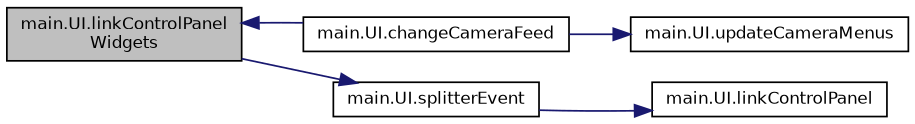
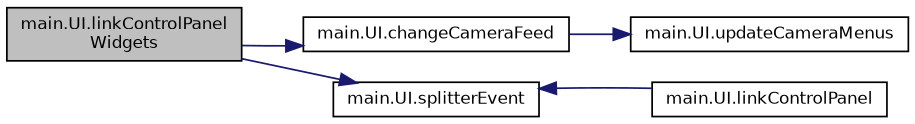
edge "main.UI.changeCameraFeed" -> "main.UI.linkControlPanel Widgets": reversed
edge "main.UI.splitterEvent" -> "main.UI.linkControlPanel": reversed
